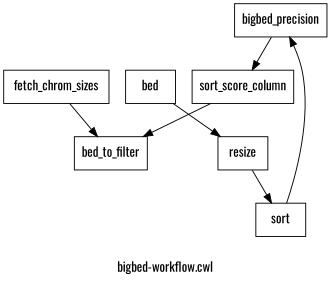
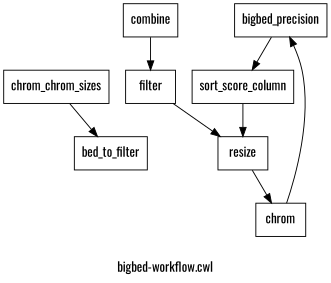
node "combine": added
node "fetch_chrom_sizes": label "fetch_chrom_sizes" -> "chrom_chrom_sizes"
node "bed": label "bed" -> "filter"
edge "sort_score_column" -> "bed_to_filter": now "sort_score_column" -> "resize"
node "sort": label "sort" -> "chrom"
